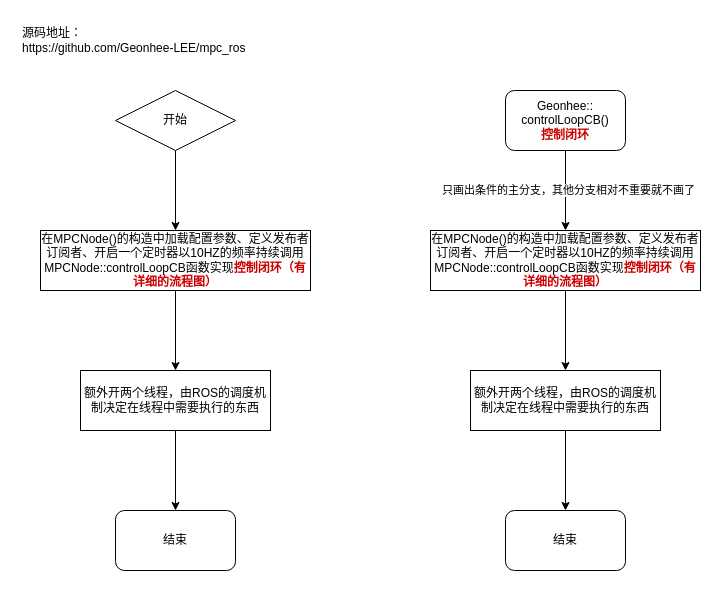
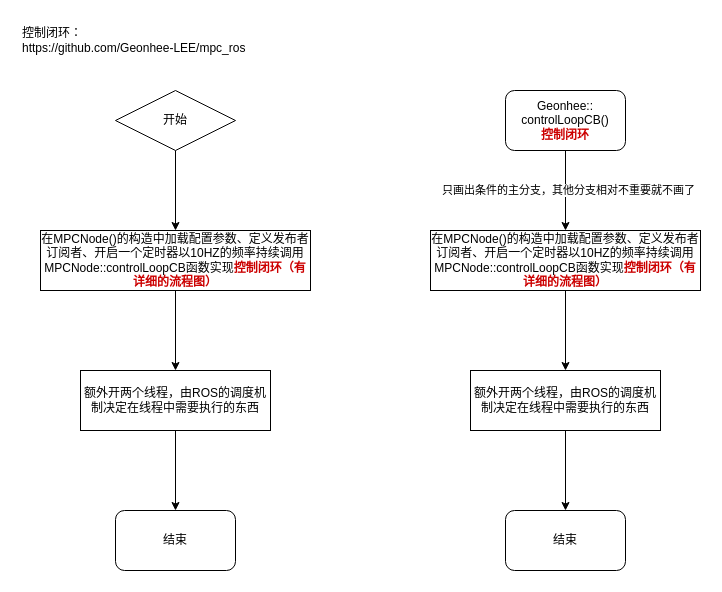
node "源码地址： https://github.com/Geonhee-LEE/mpc_ros": label "源码地址： https://github.com/Geonhee-LEE/mpc_ros" -> "控制闭环： https://github.com/Geonhee-LEE/mpc_ros"
